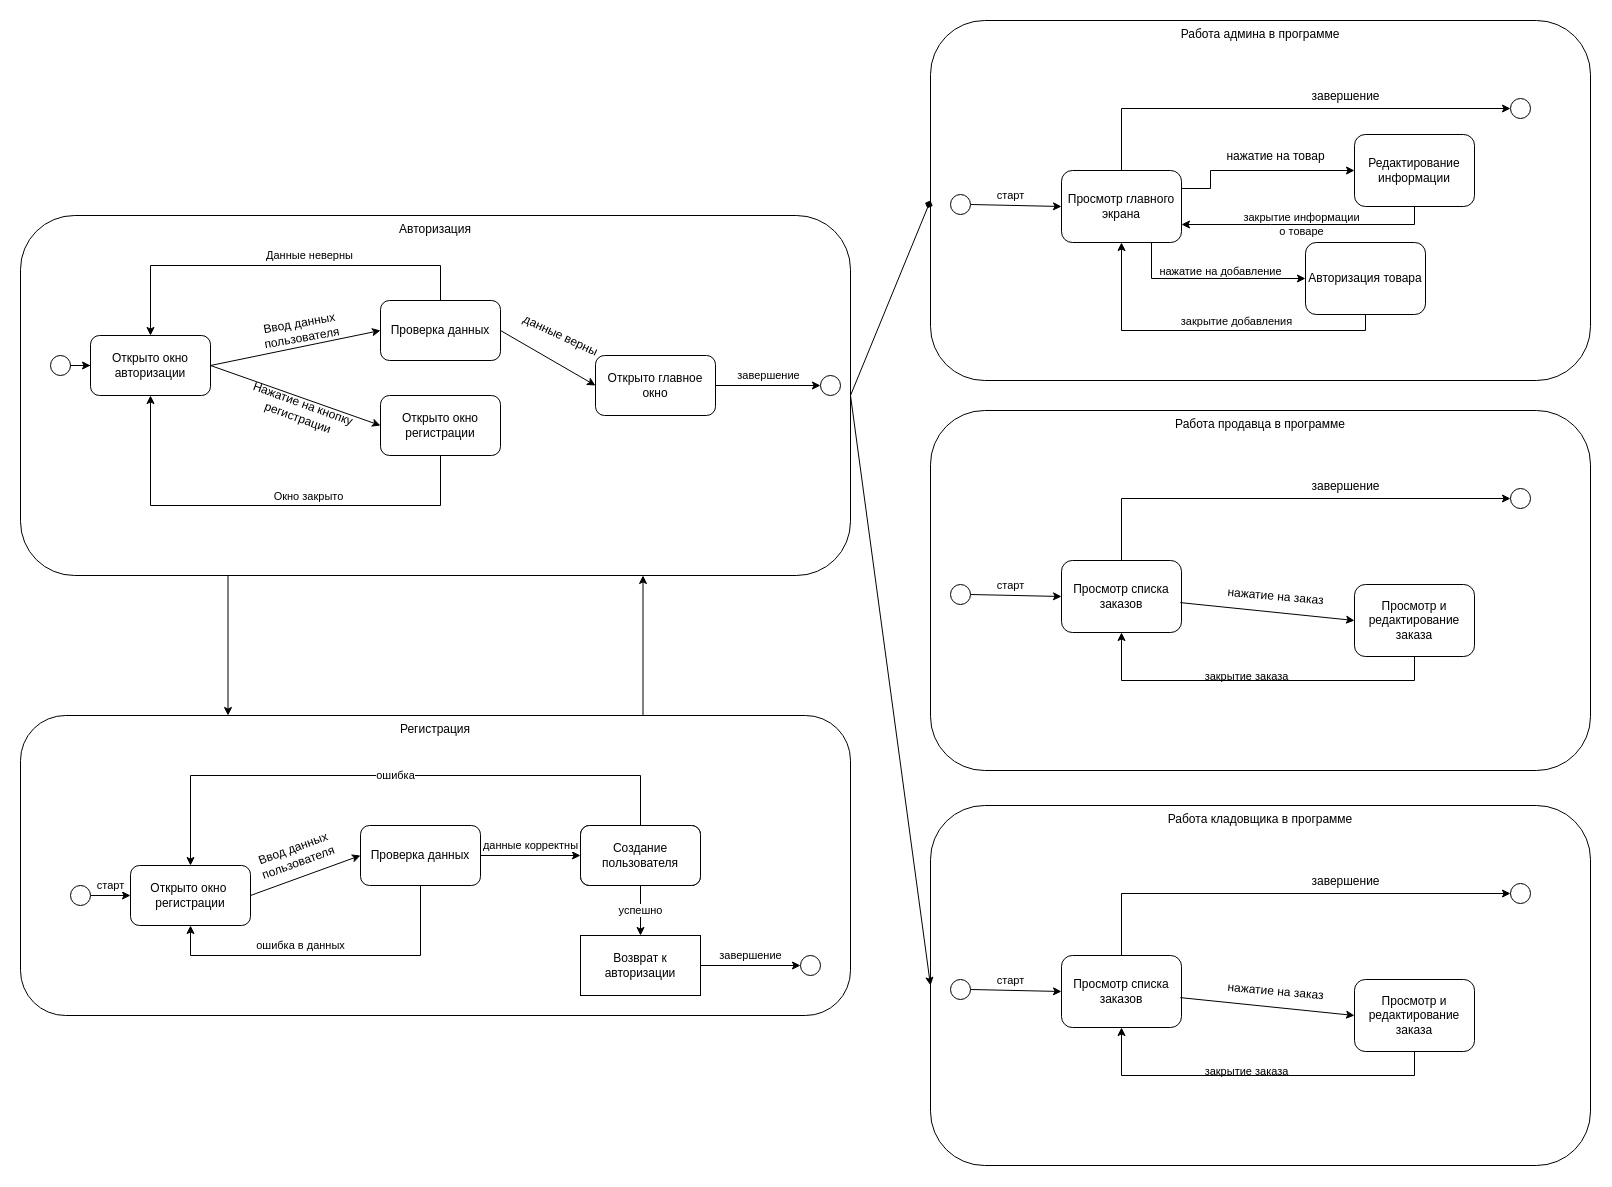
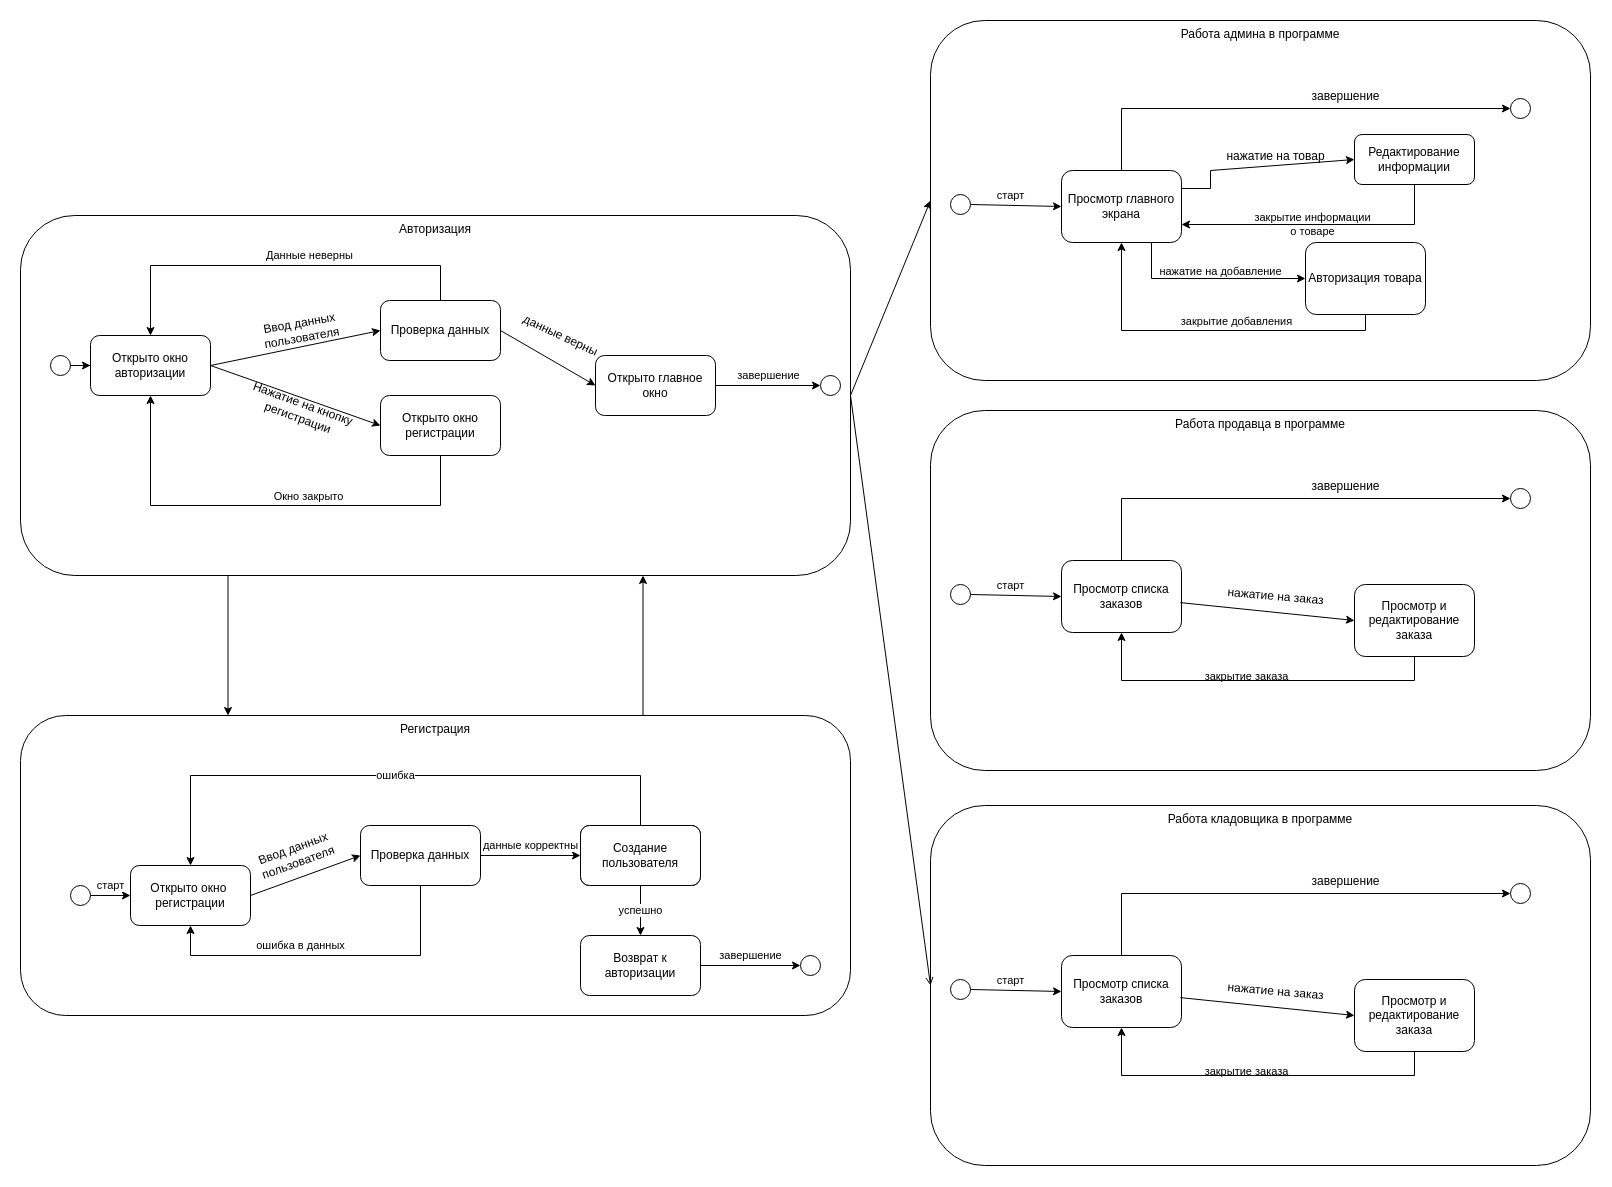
node "Редактирование информации": size 120x72 -> 120x50
edge "Авторизация" -> "Работа админа в программе": arrowhead diamond -> classic
node "Возврат к авторизации": shape rectangle -> rounded rectangle
edge "Авторизация" -> "Работа кладовщика в программе": arrowhead classic -> open
